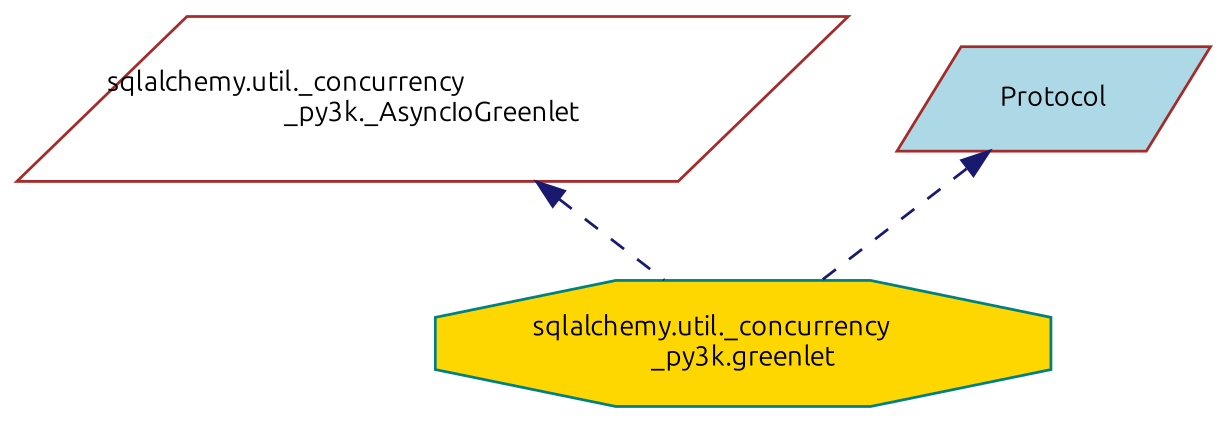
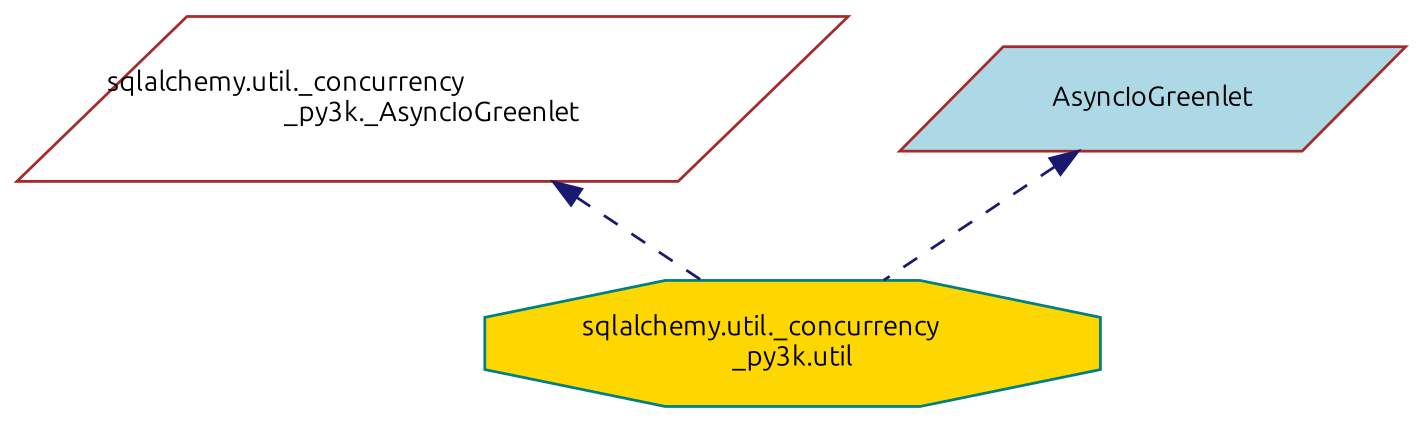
node "Protocol": label "Protocol" -> "AsyncIoGreenlet"
node "sqlalchemy.util._concurrency _py3k.greenlet": label "sqlalchemy.util._concurrency _py3k.greenlet" -> "sqlalchemy.util._concurrency _py3k.util"
